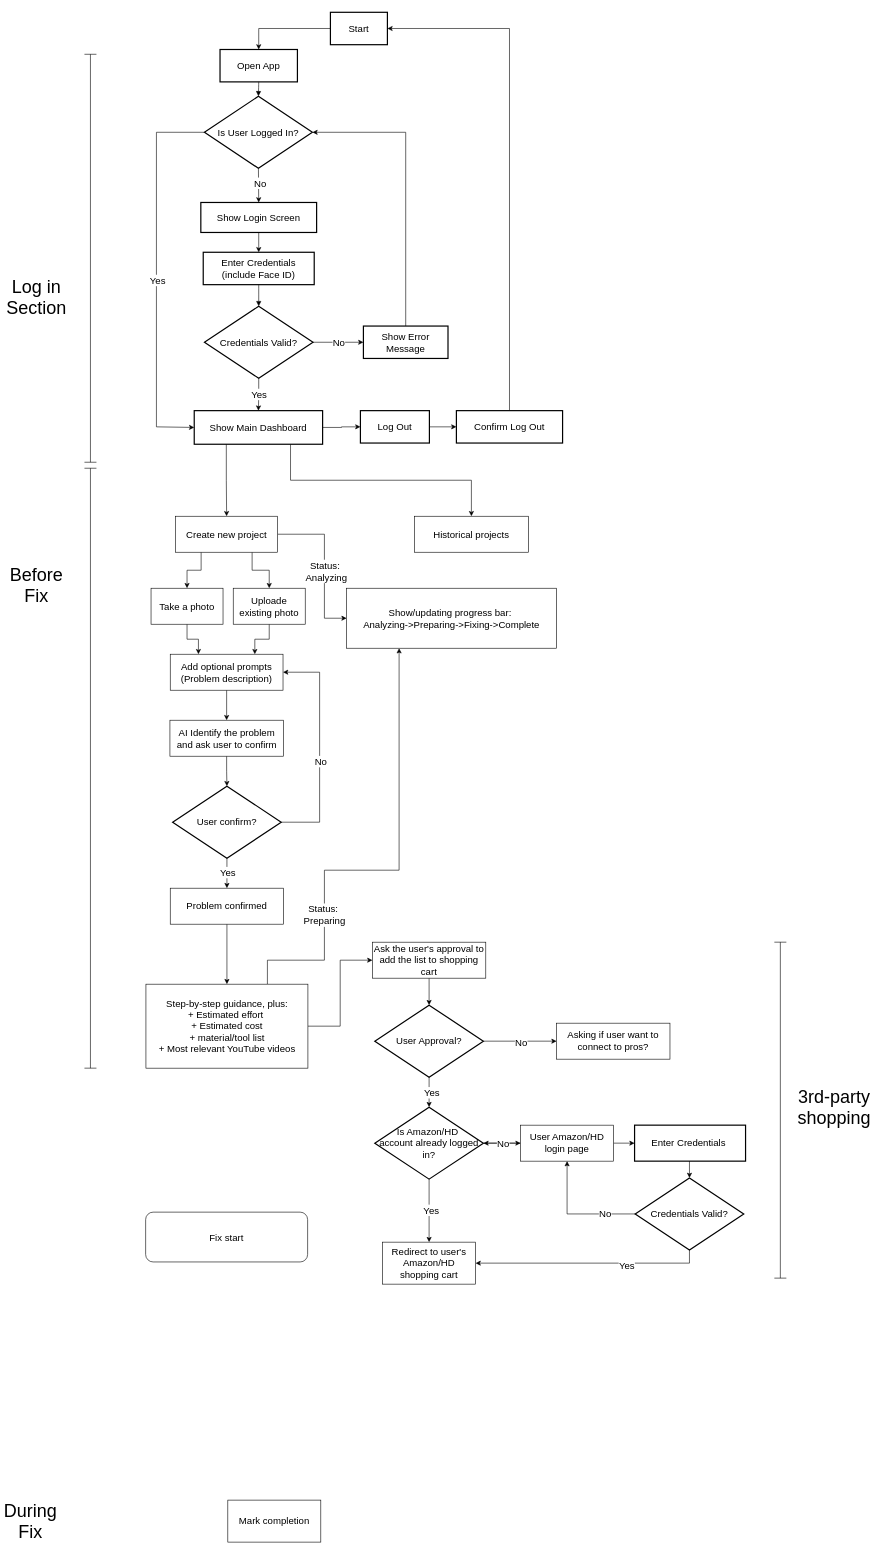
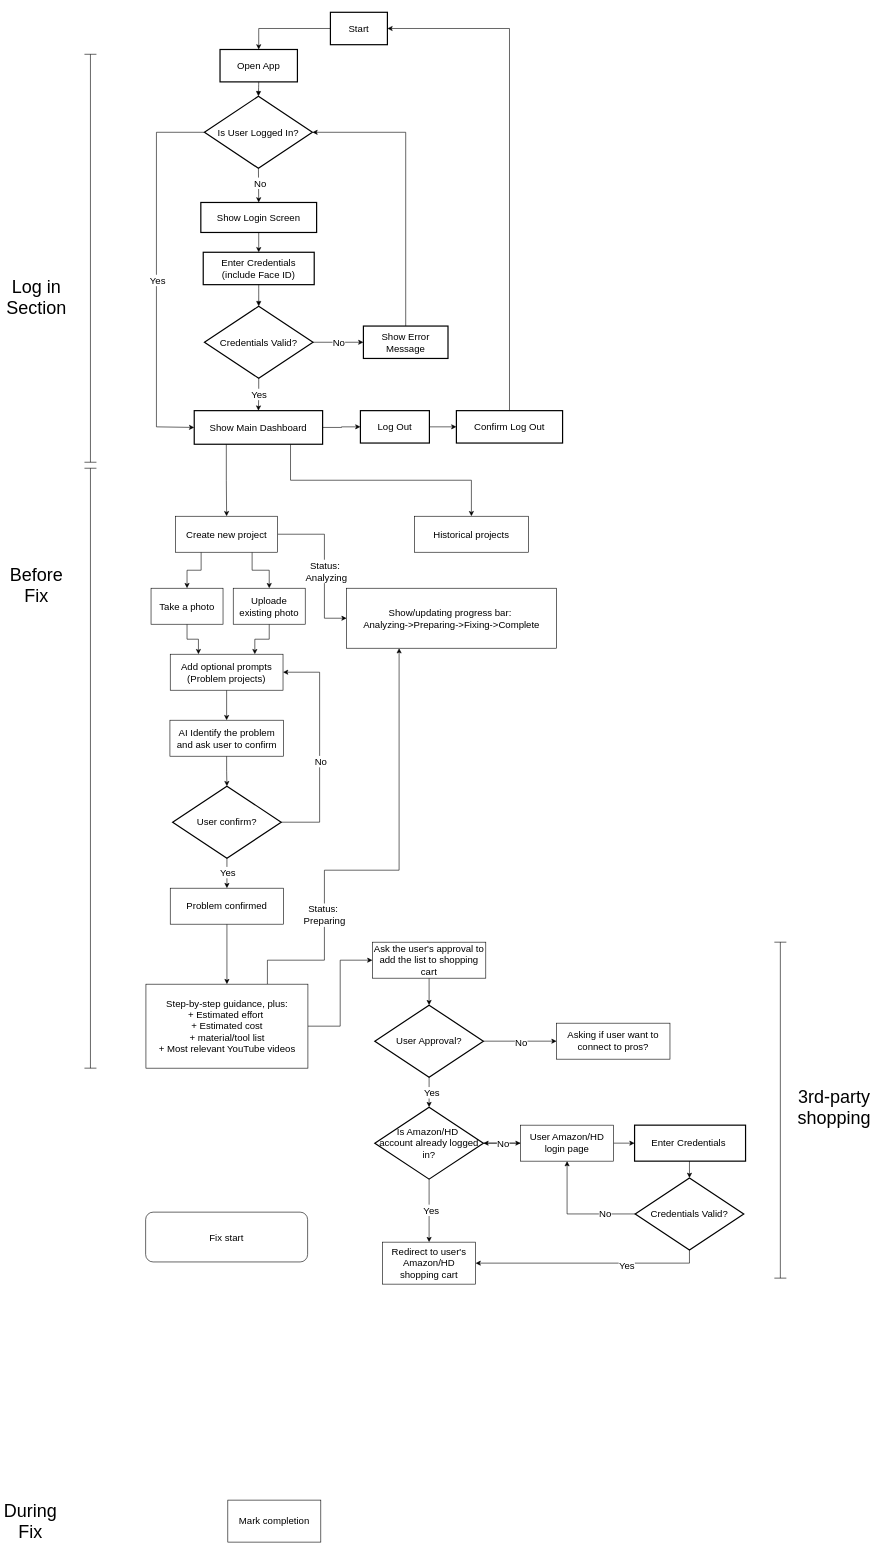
node "Add optional prompts (Problem description)": label "Add optional prompts (Problem description)" -> "Add optional prompts (Problem projects)"
